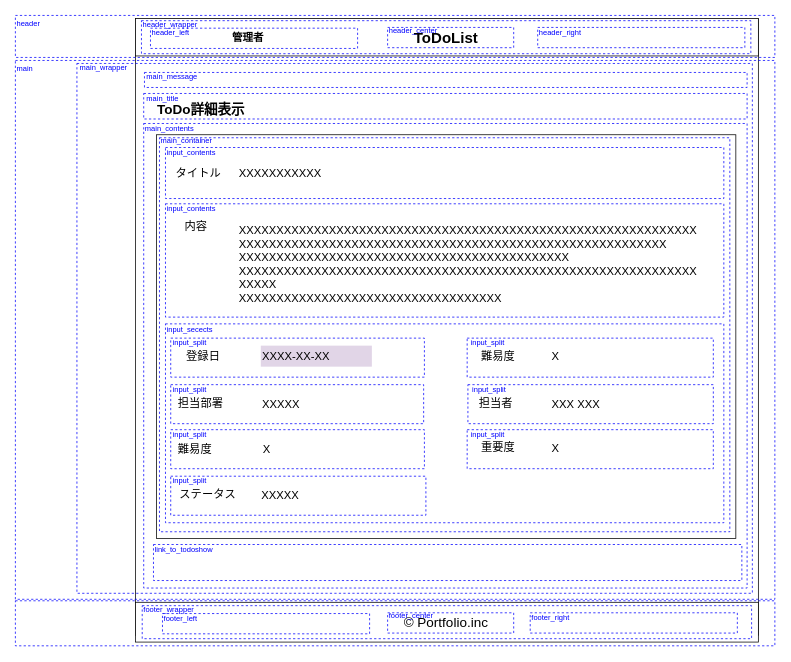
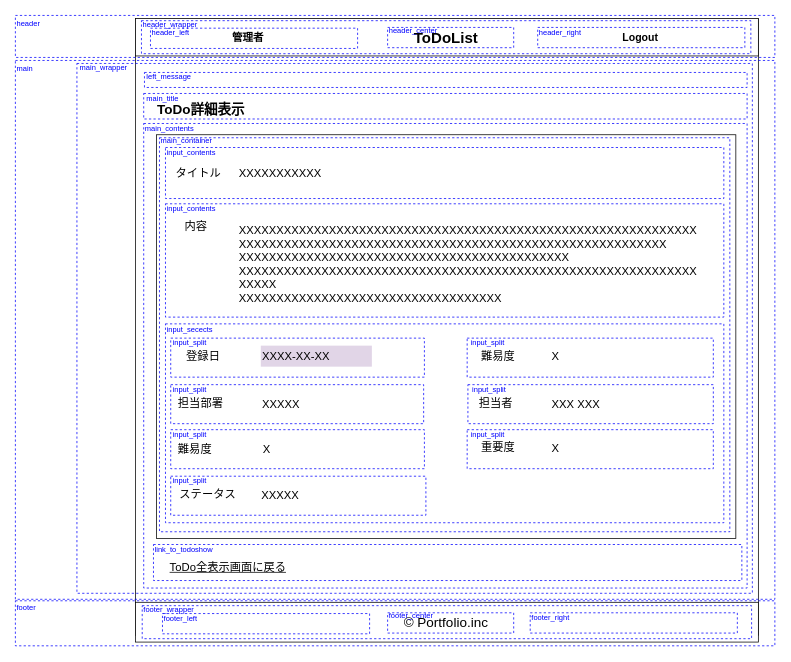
node "Logout": added
node "main_message": label "main_message" -> "left_message"
node "ToDo全表示画面に戻る": added
node "footer": added
